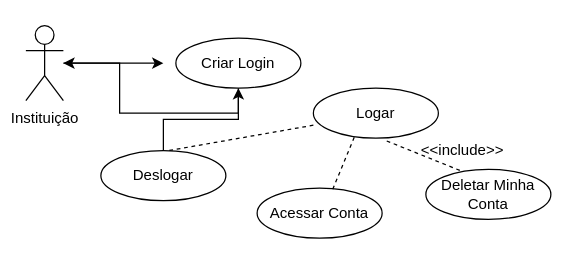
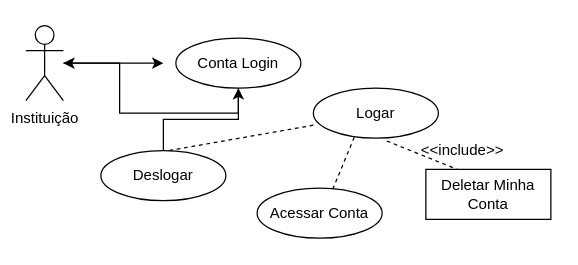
node "Criar Login": label "Criar Login" -> "Conta Login"
node "Deletar Minha Conta": shape ellipse -> rectangle
